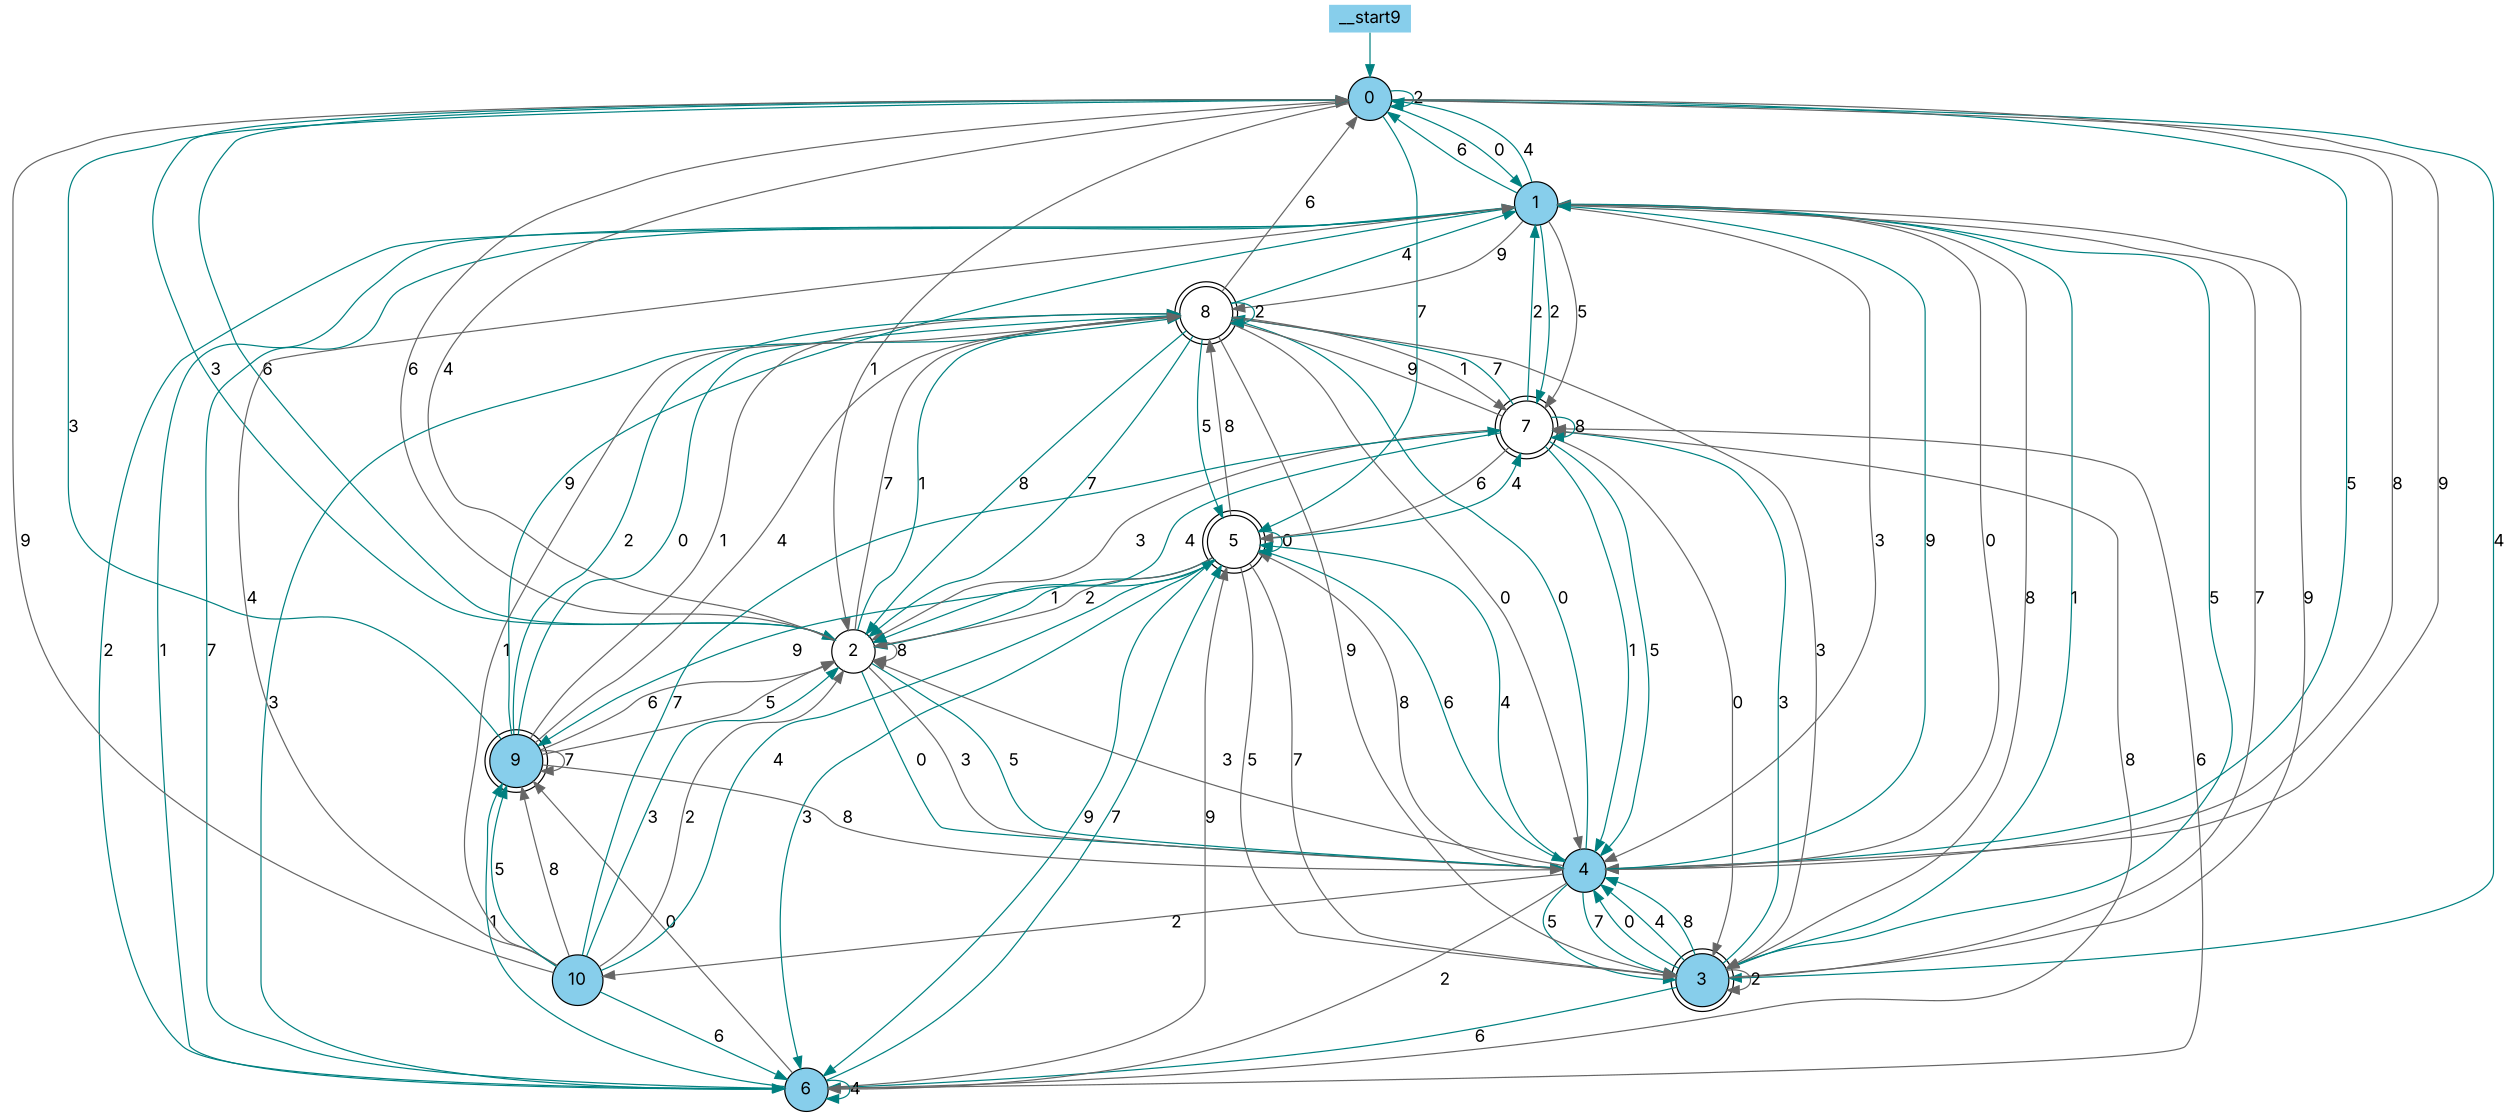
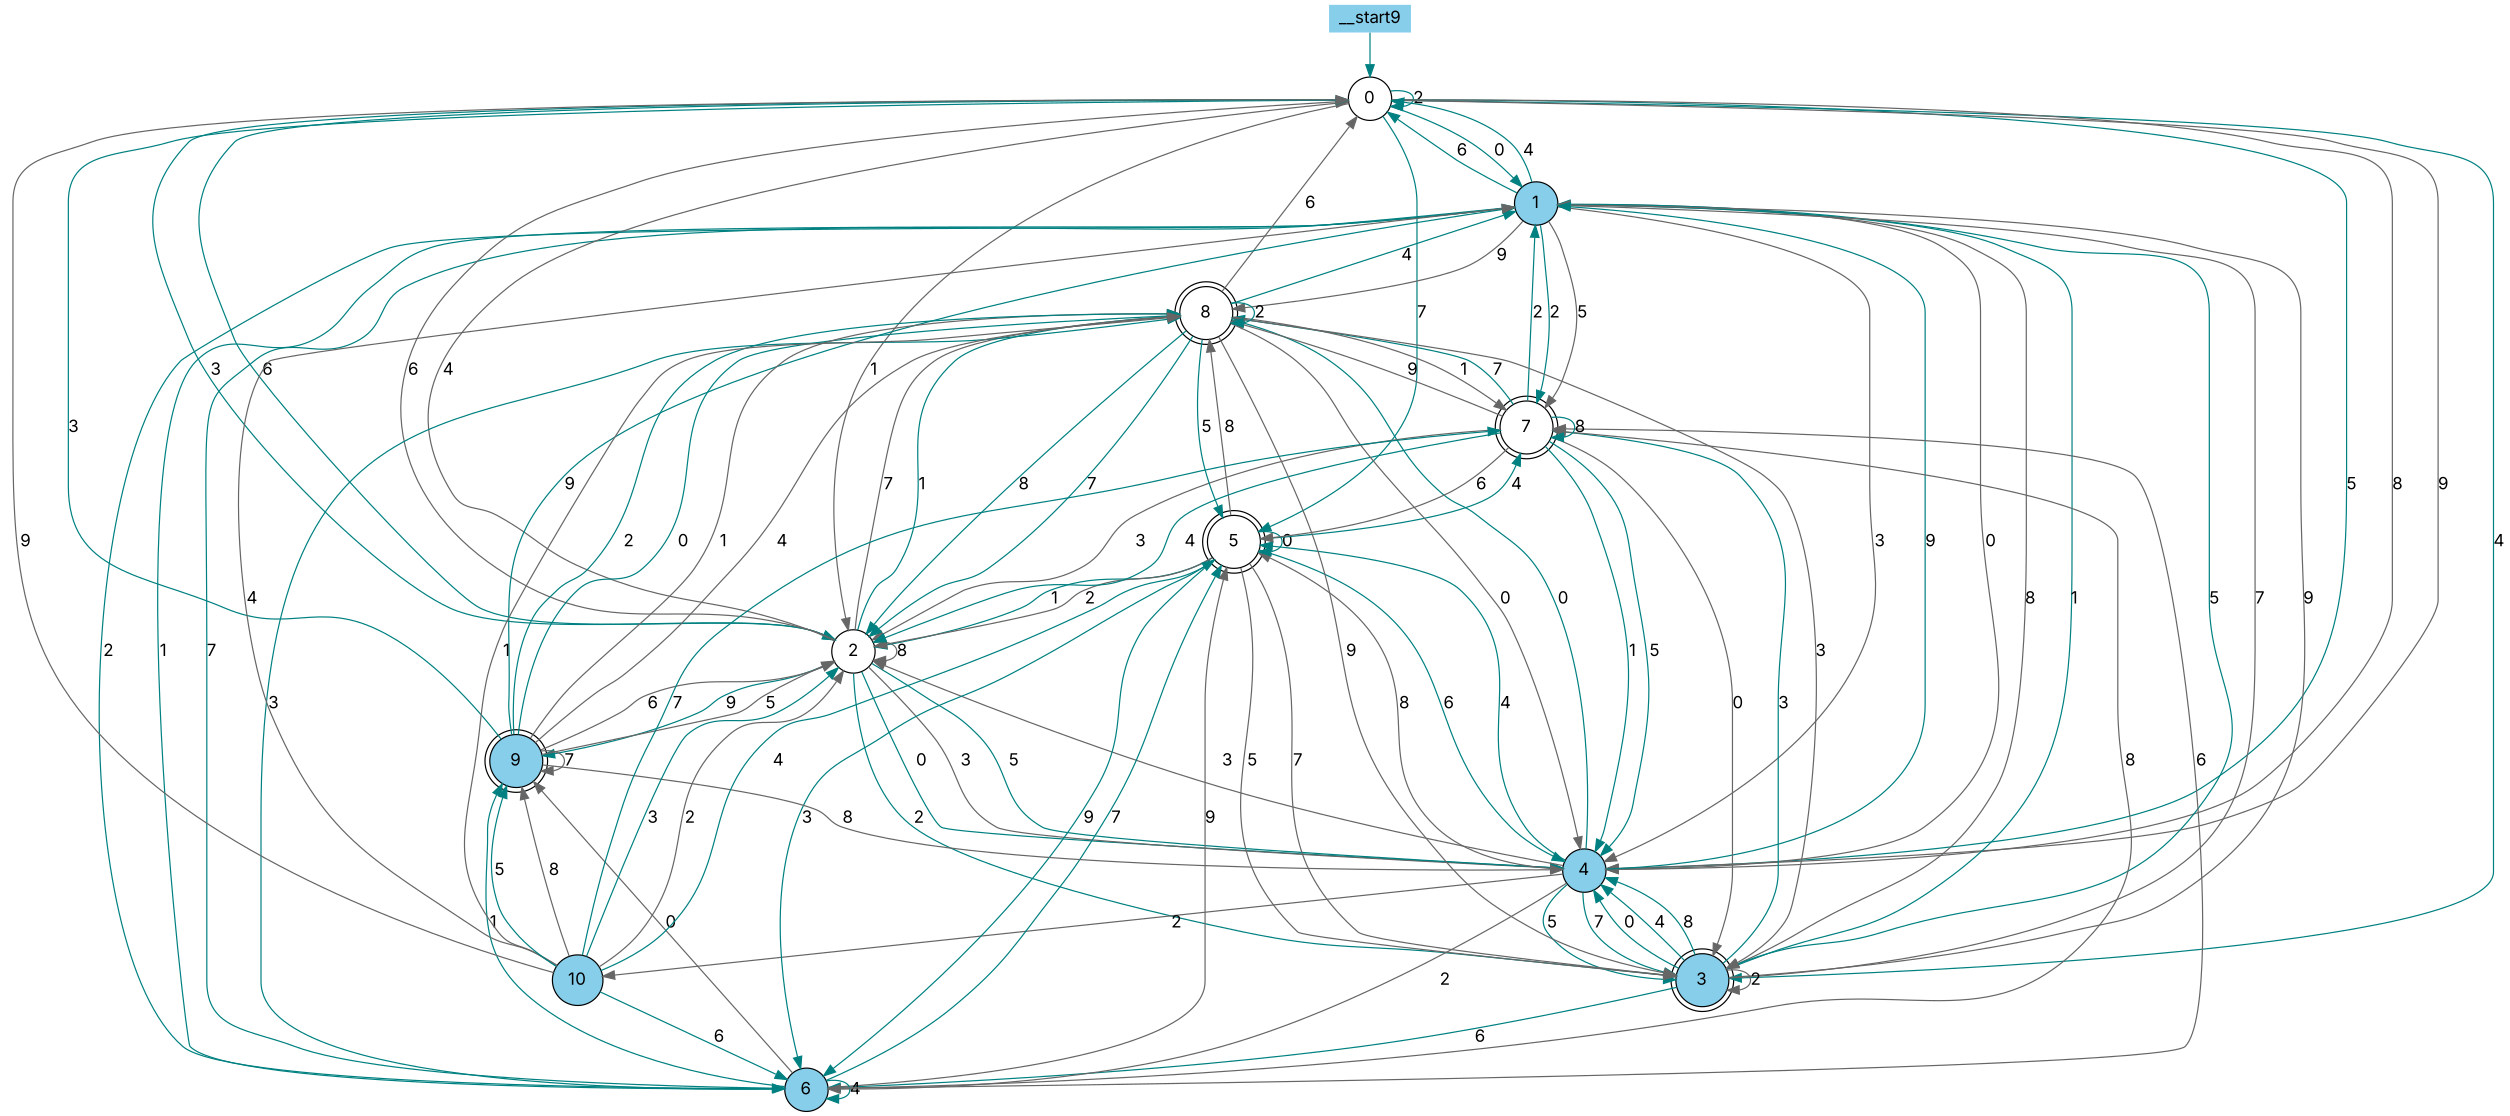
node "0": fillcolor skyblue -> white
edge "5" -> "9": now "2" -> "9"
edge "2" -> "3": added, label "2"
